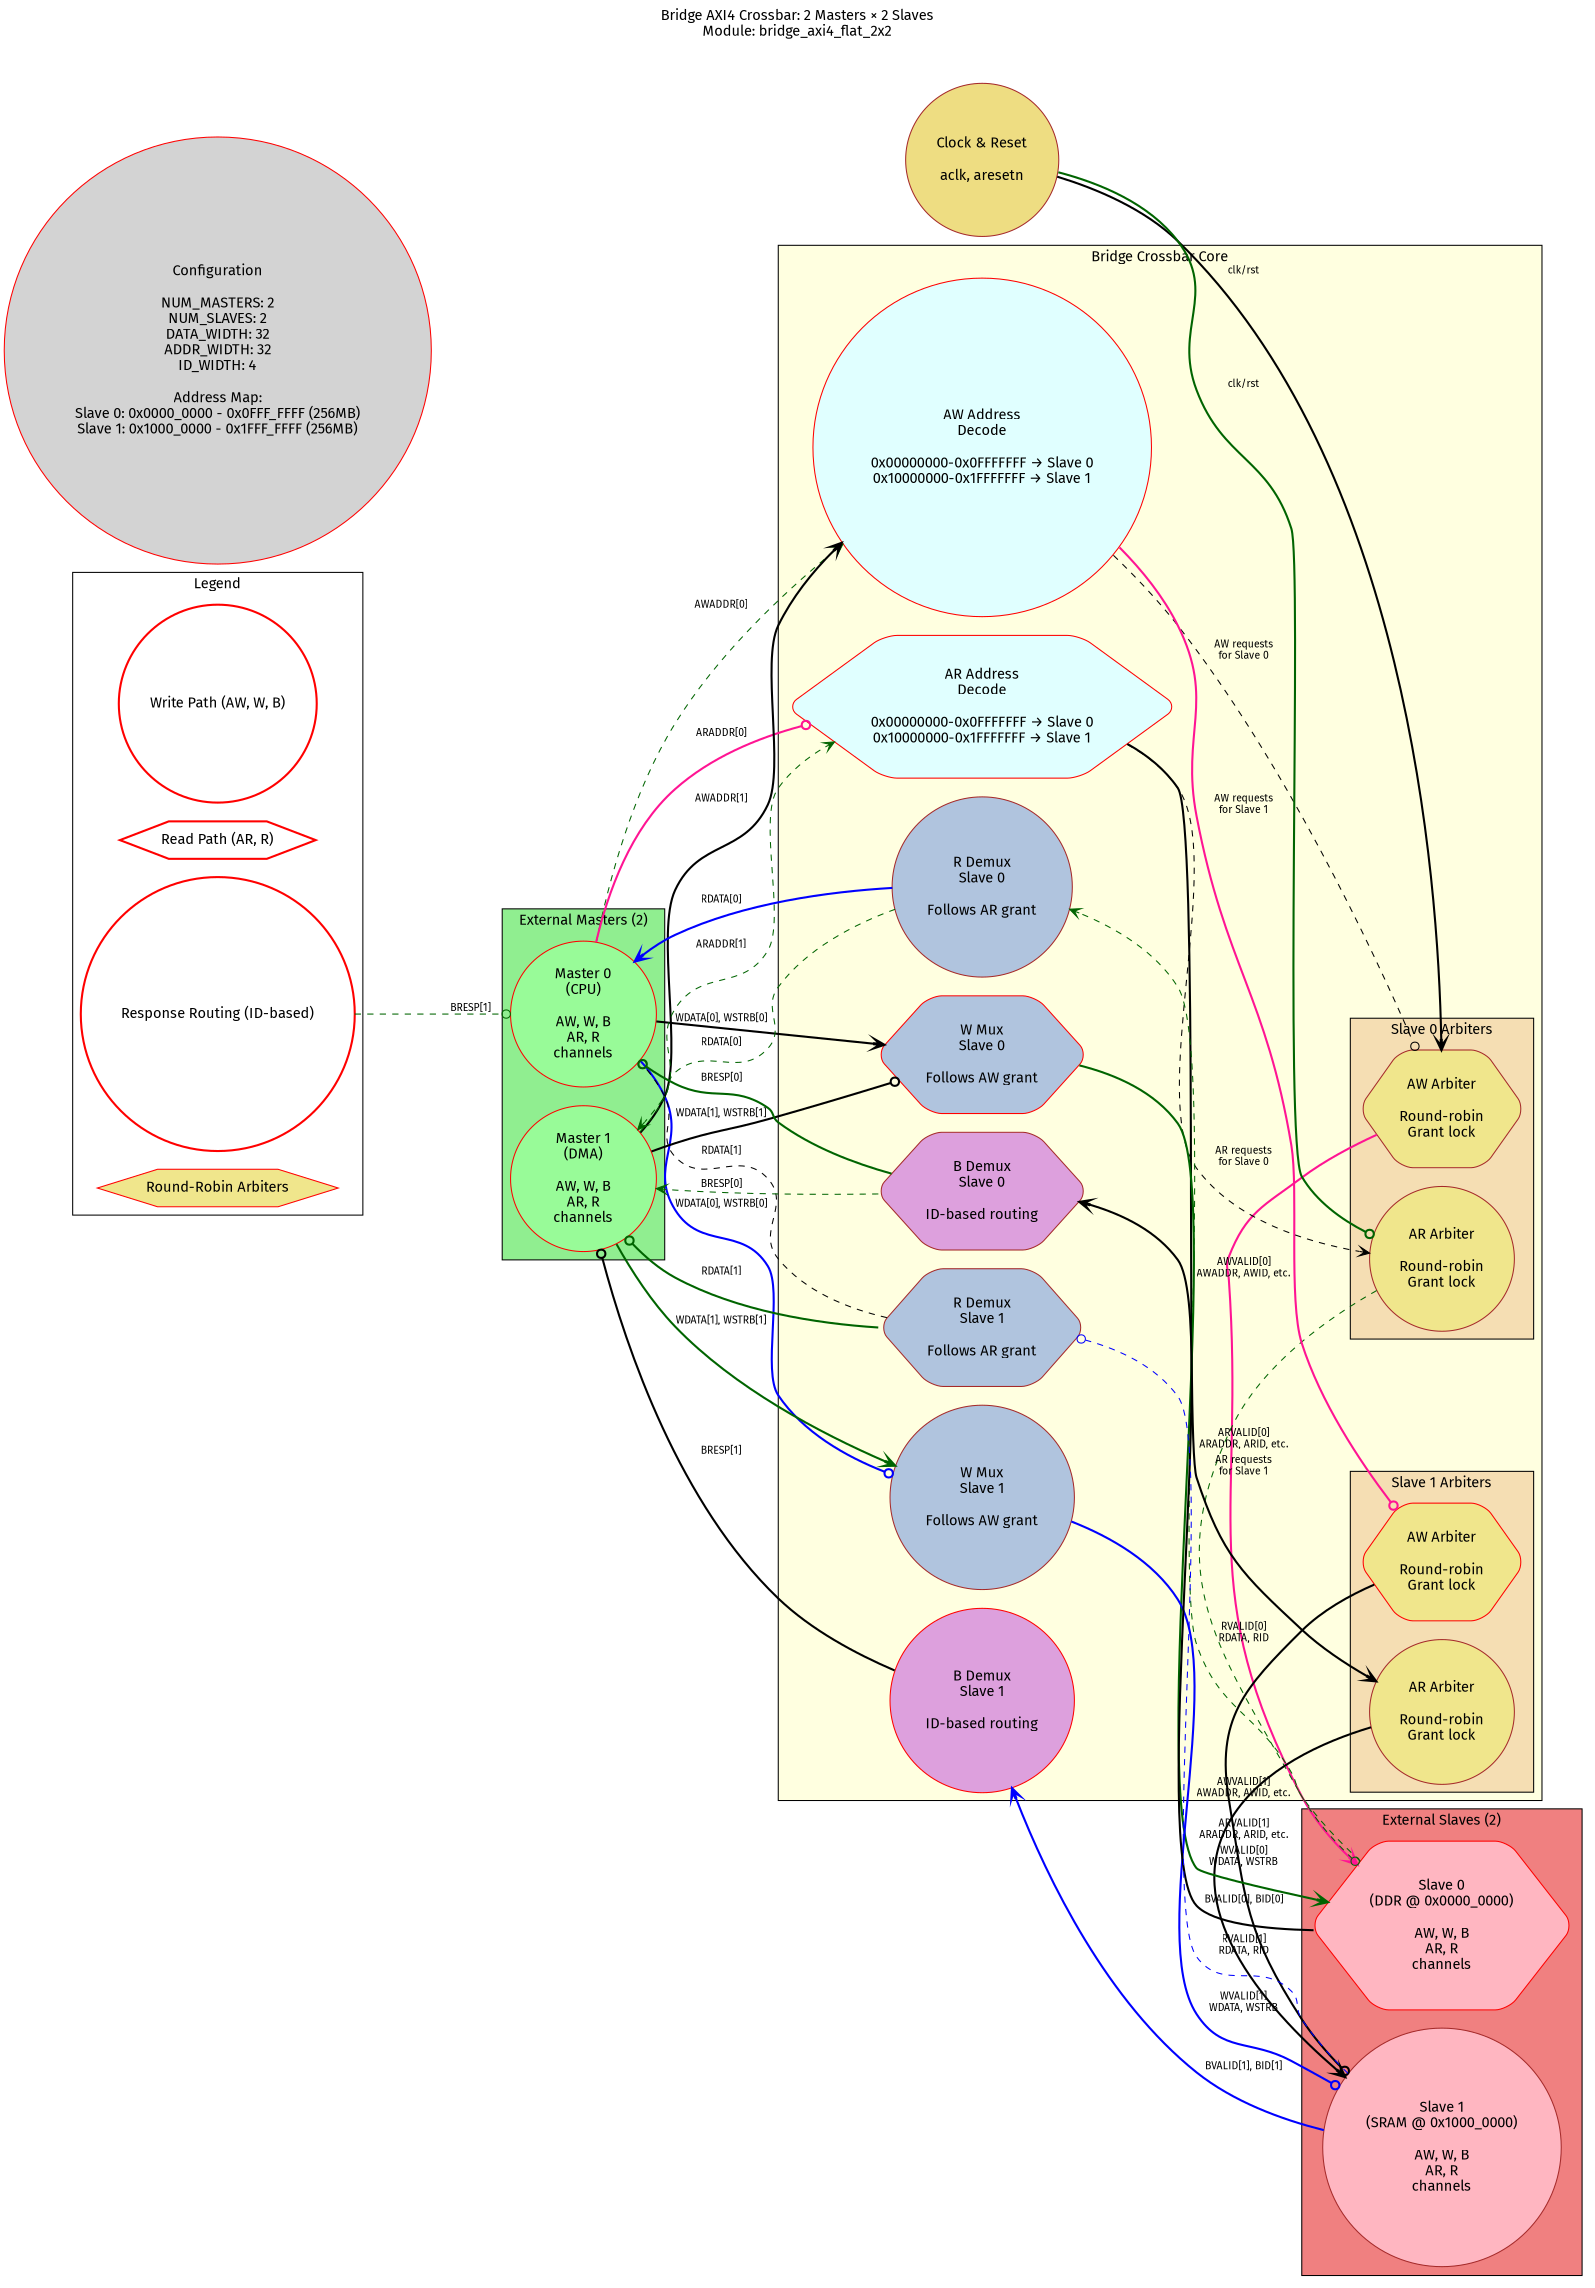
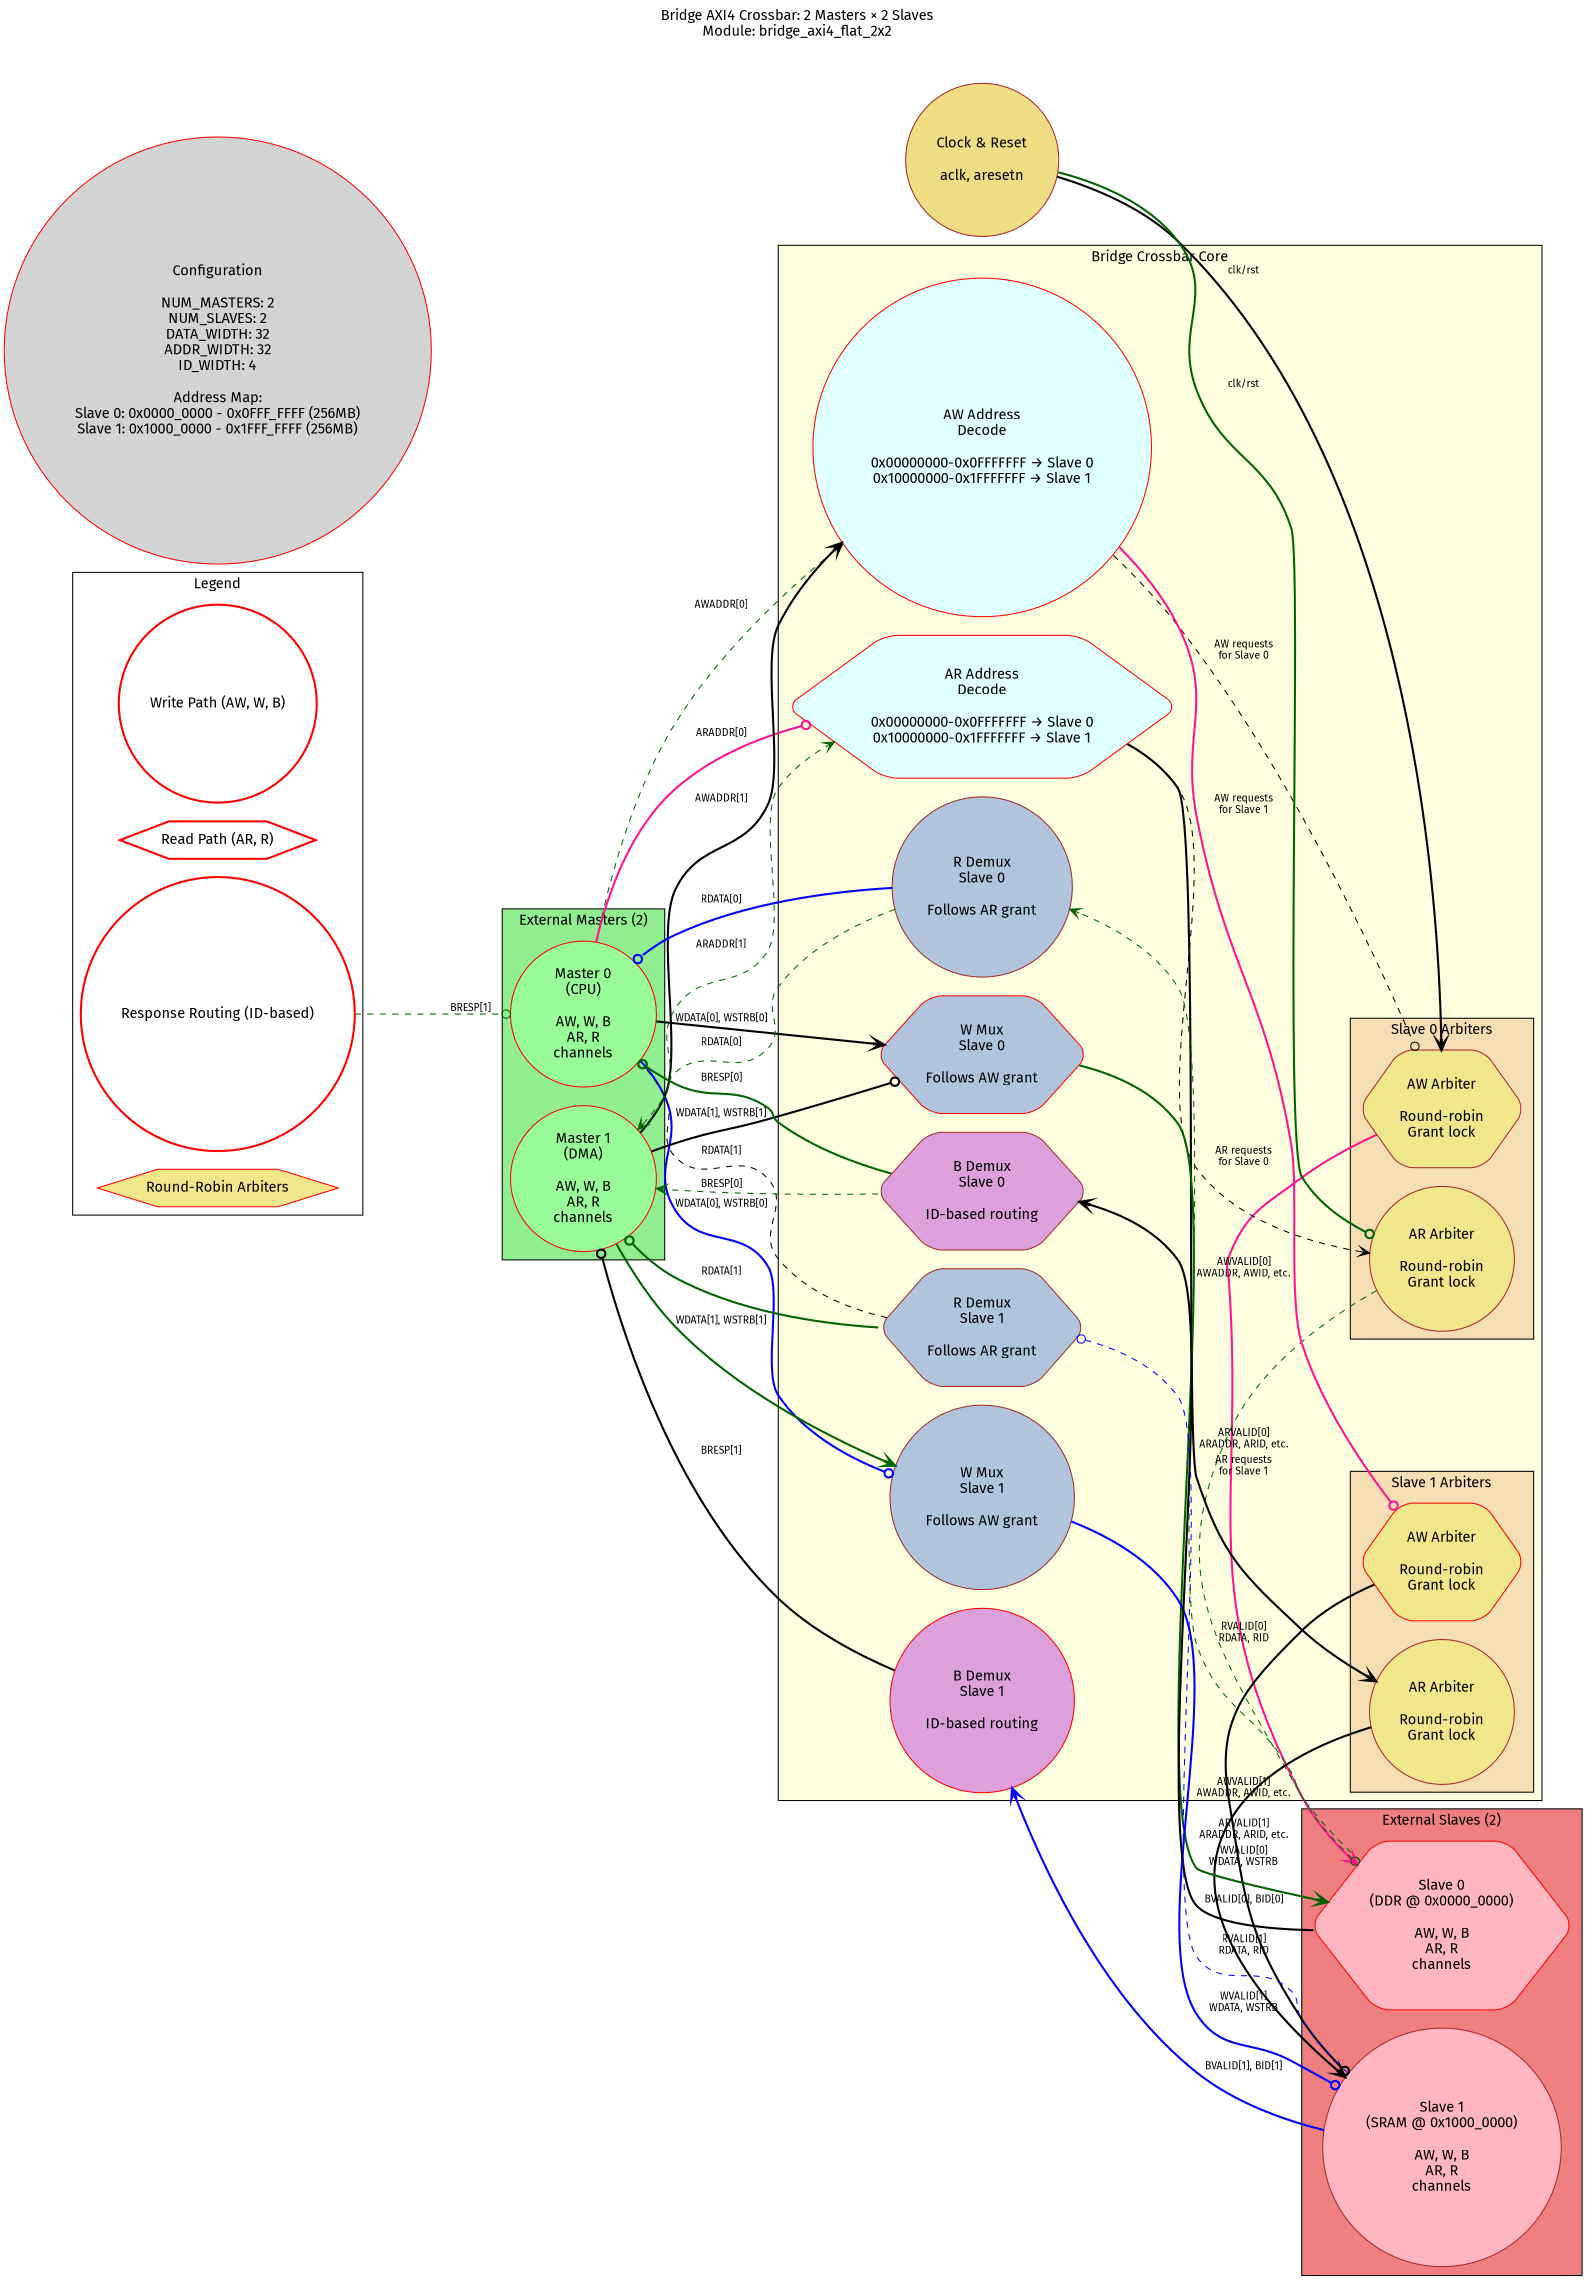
edge "R Demux Slave 0 Follows AR grant" -> "Master 0 (CPU) AW, W, B AR, R channels": arrowhead vee -> odot
